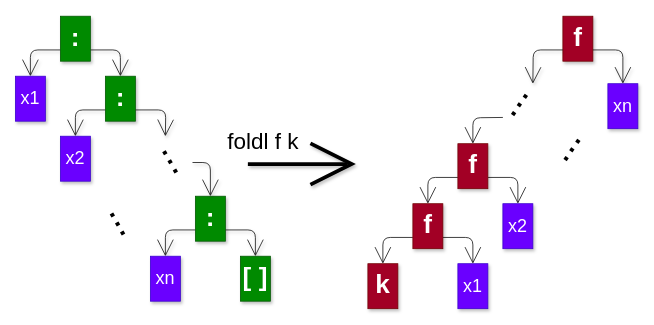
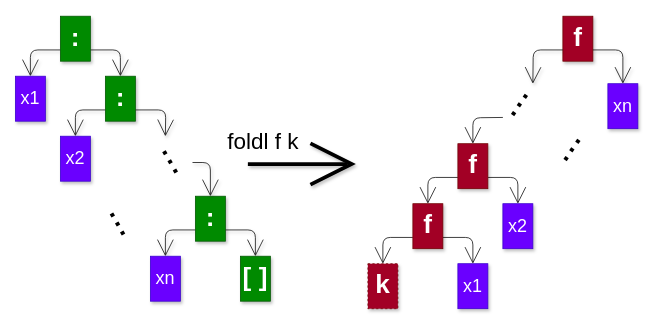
node "k": style solid -> dashed
